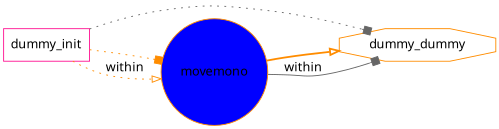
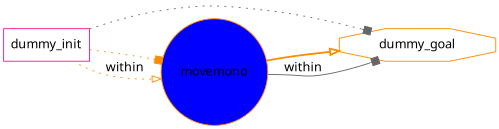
node "dummy_dummy": label "dummy_dummy" -> "dummy_goal"
